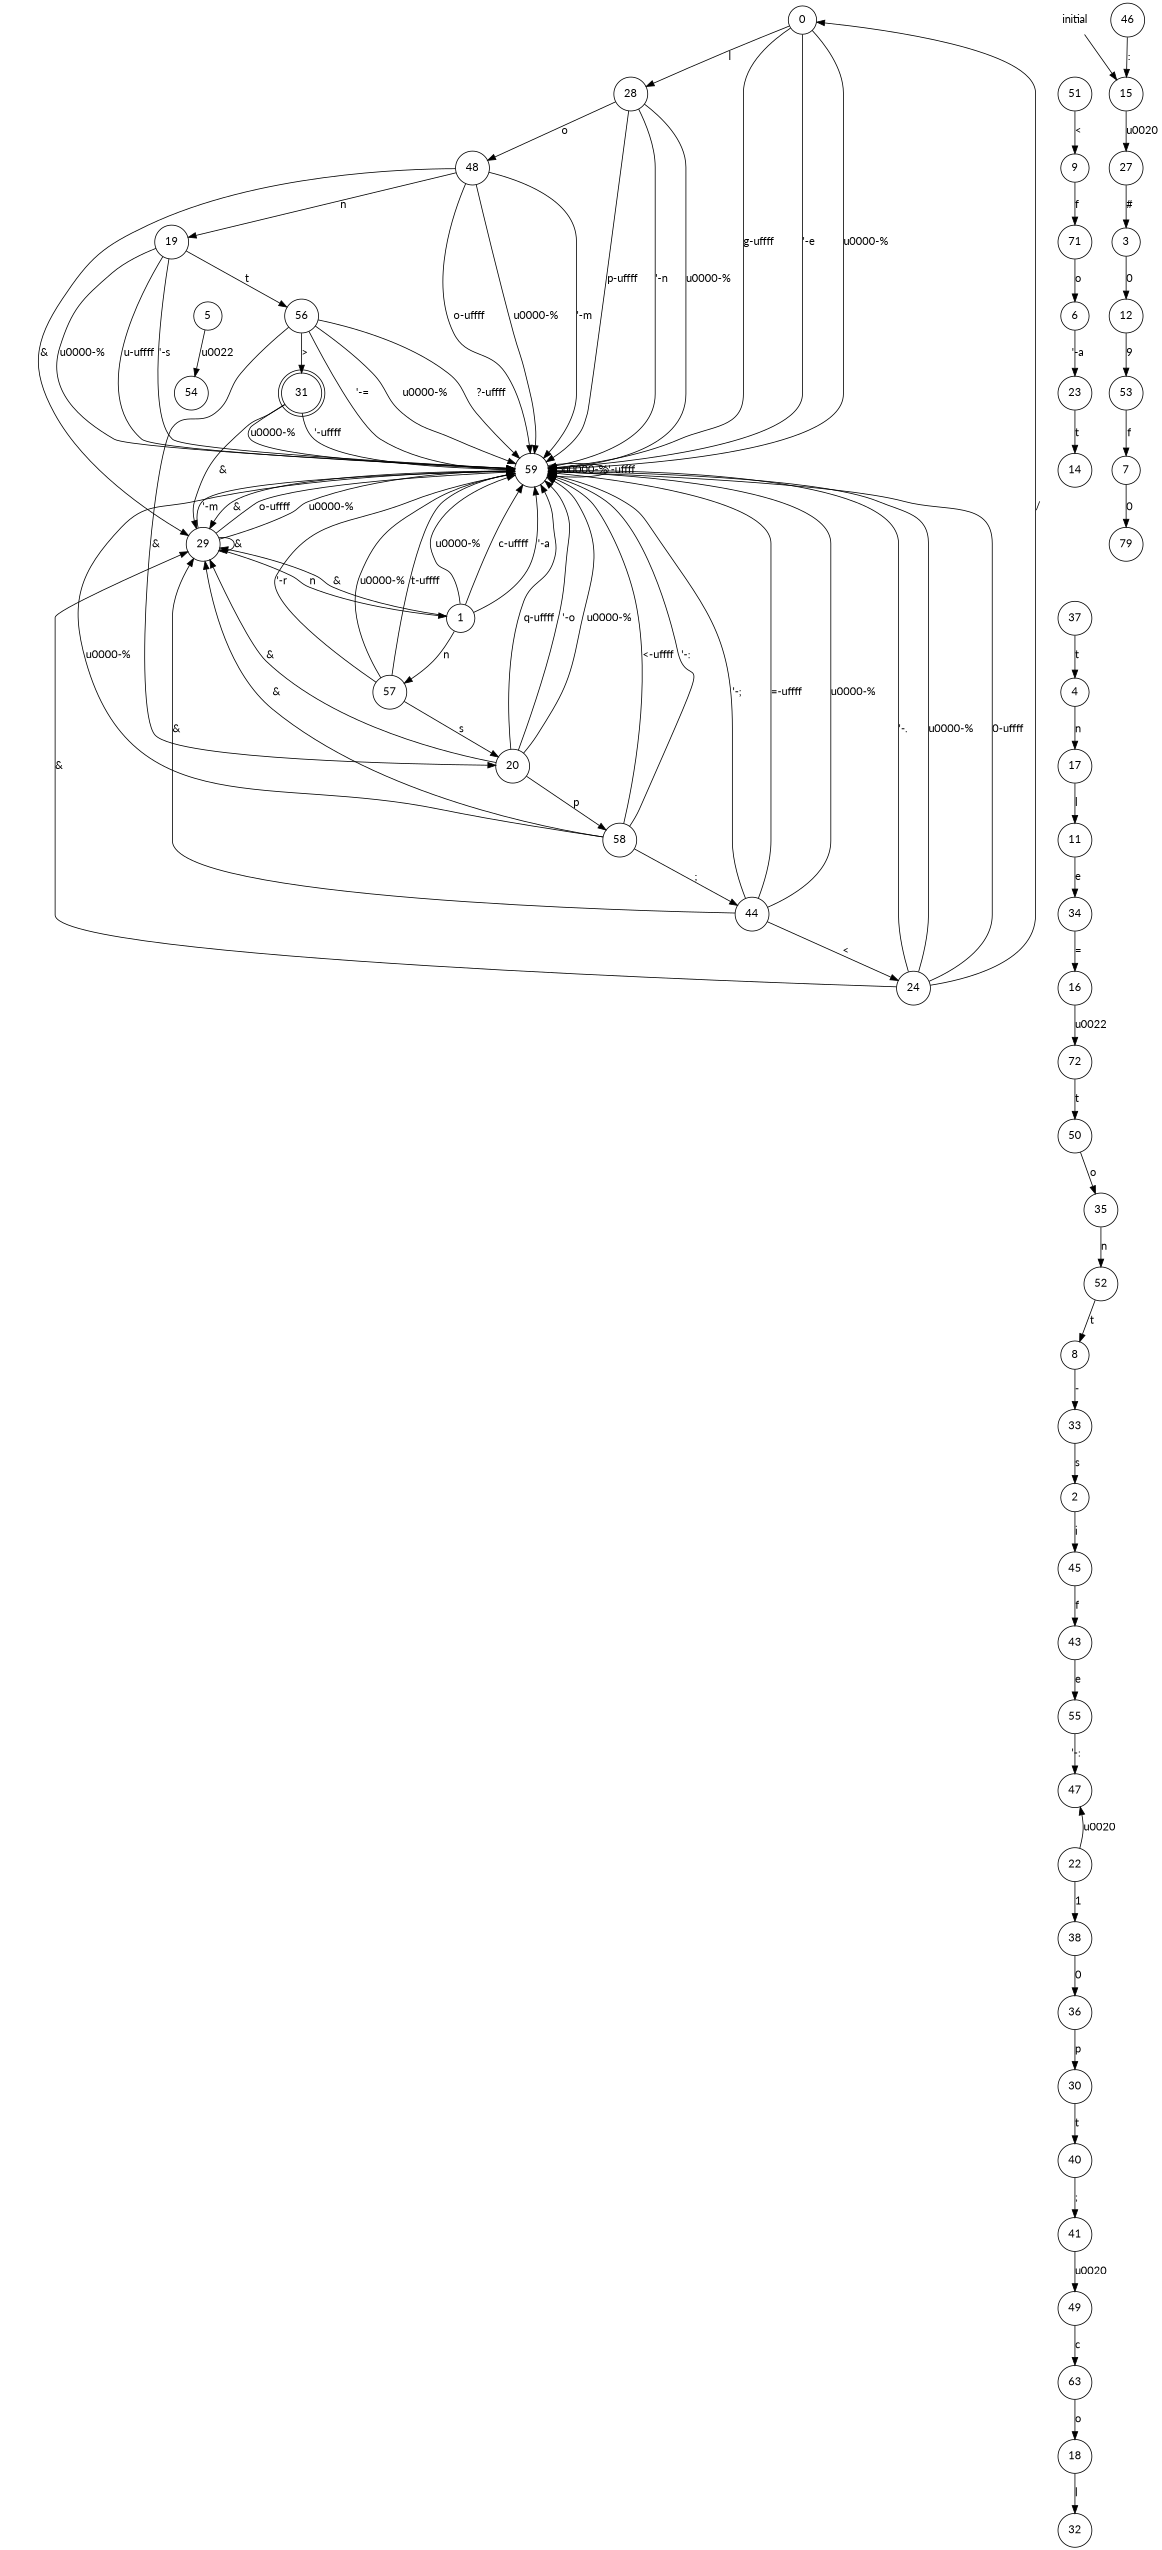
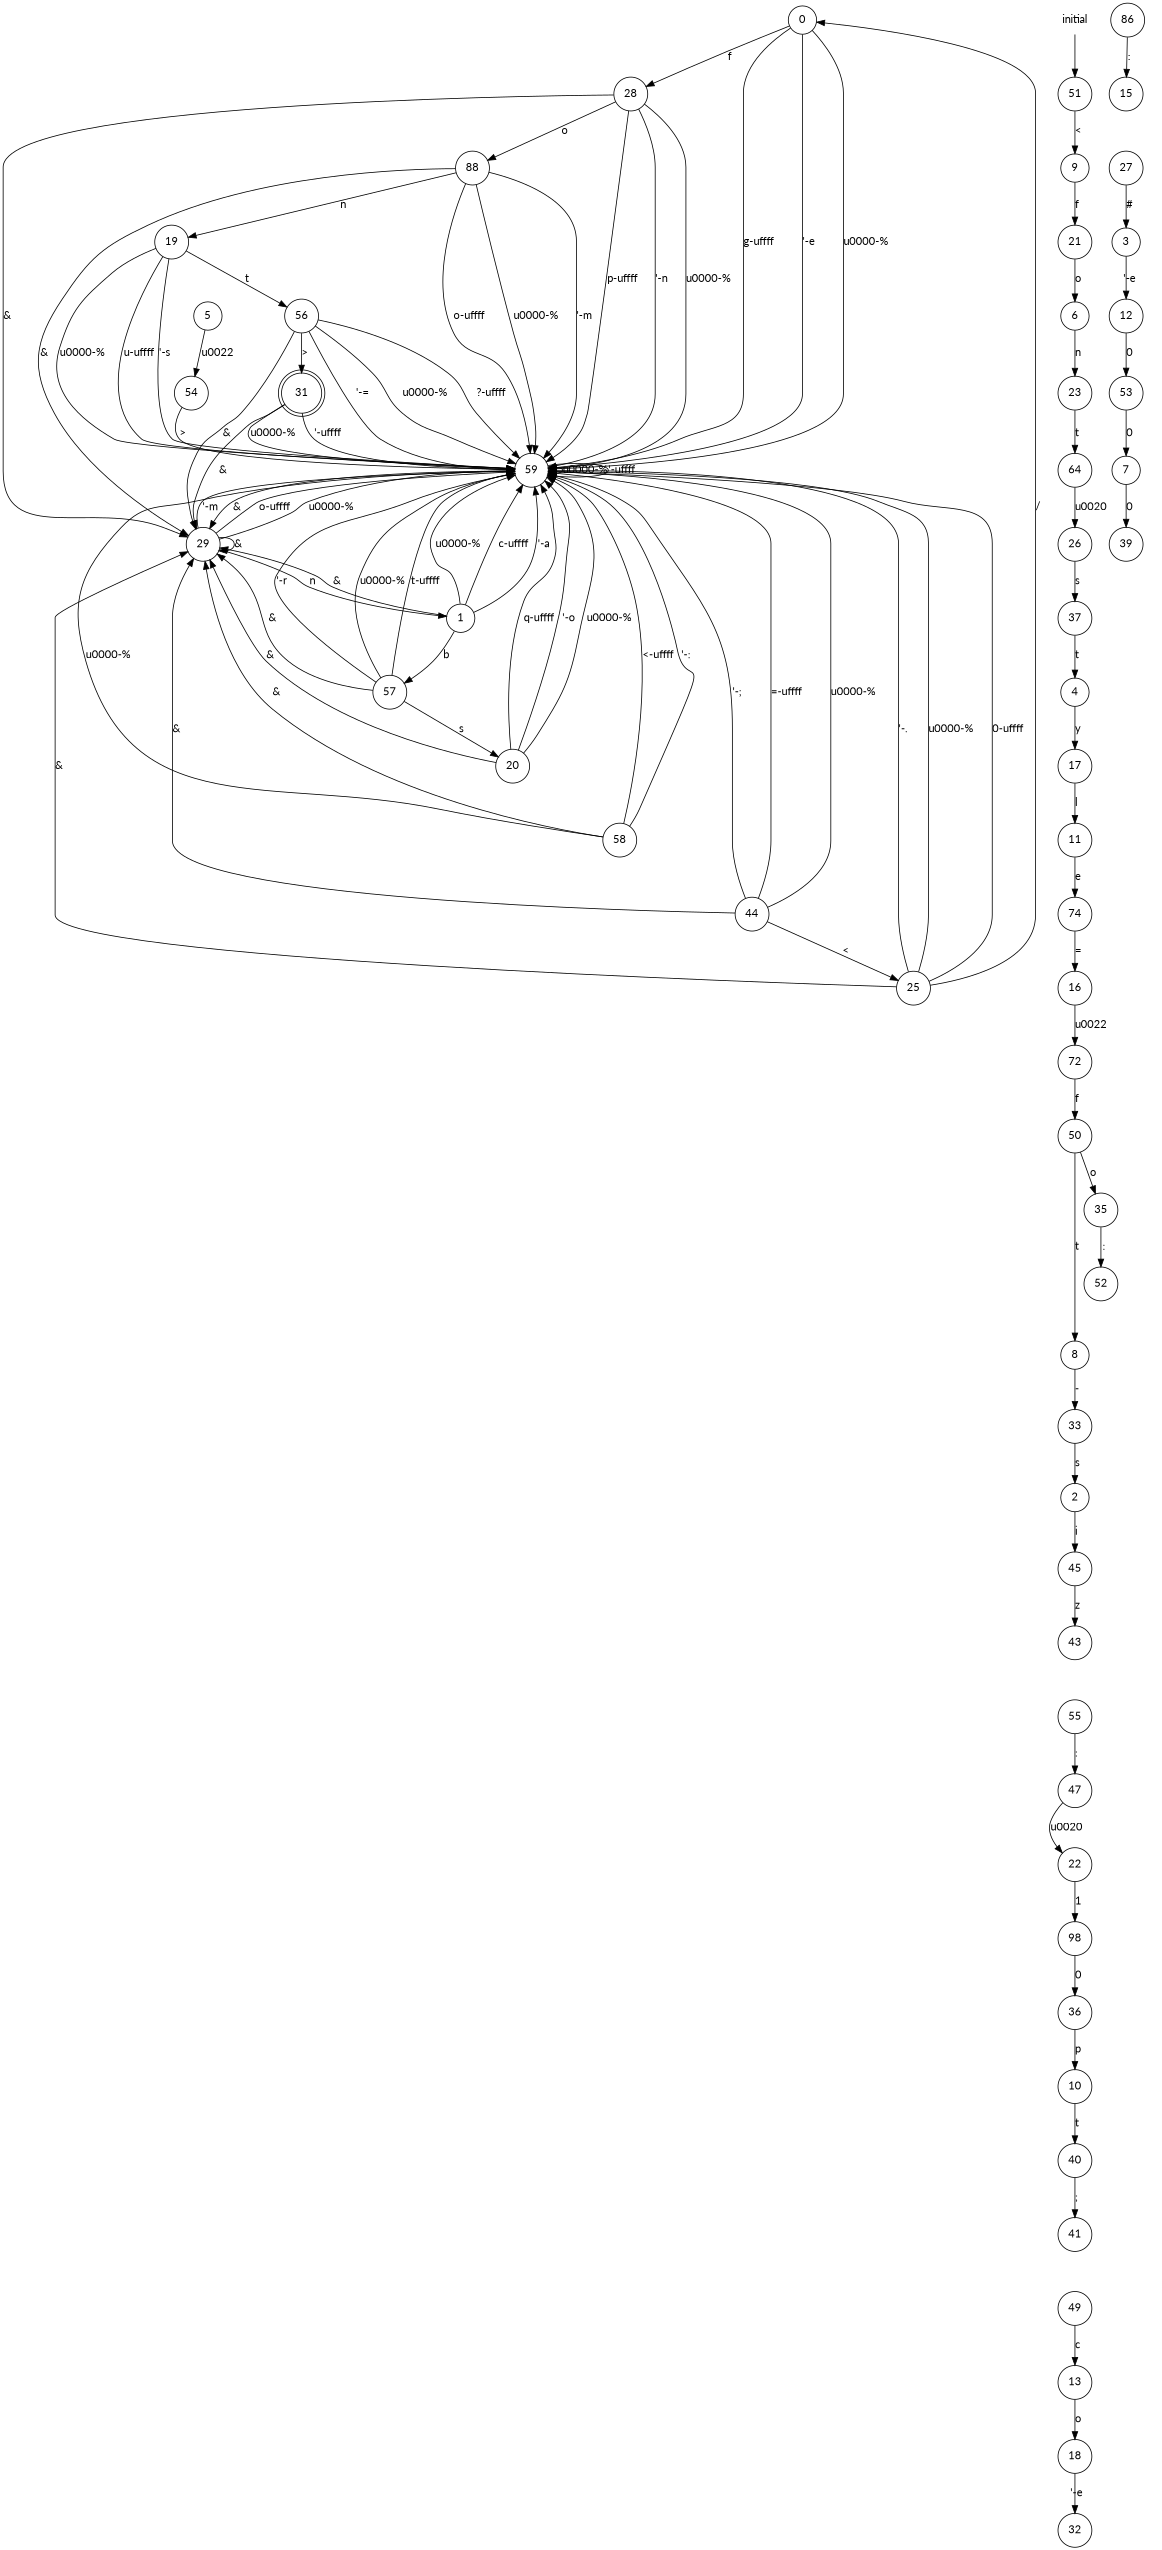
node "46": label "46" -> "86"
edge "initial" -> "15": now "initial" -> "51"
edge "0" -> "28": label "l" -> "f"
edge "15" -> "27": removed, label "u0020"
edge "28" -> "29": added, label "&"
node "48": label "48" -> "88"
node "71": label "71" -> "21"
edge "3" -> "12": label "0" -> "'-e"
edge "6" -> "23": label "'-a" -> "n"
edge "12" -> "53": label "9" -> "0"
edge "53" -> "7": label "f" -> "0"
edge "54" -> "59": added, label ">"
node "14": label "14" -> "64"
node "26": added
node "79": label "79" -> "39"
edge "57" -> "29": added, label "&"
edge "1" -> "57": label "n" -> "b"
edge "56" -> "20": now "56" -> "29"
edge "4" -> "17": label "n" -> "y"
edge "20" -> "58": removed, label "p"
edge "58" -> "44": removed, label ";"
node "34": label "34" -> "74"
node "24": label "24" -> "25"
edge "72" -> "50": label "t" -> "f"
edge "35" -> "52": label "n" -> ":"
edge "52" -> "8": now "50" -> "8"
edge "45" -> "43": label "f" -> "z"
edge "43" -> "55": removed, label "e"
edge "55" -> "47": label "'-:" -> ":"
edge "22" -> "47": reversed
node "38": label "38" -> "98"
node "30": label "30" -> "10"
edge "41" -> "49": removed, label "u0020"
node "63": label "63" -> "13"
edge "18" -> "32": label "l" -> "'-e"
